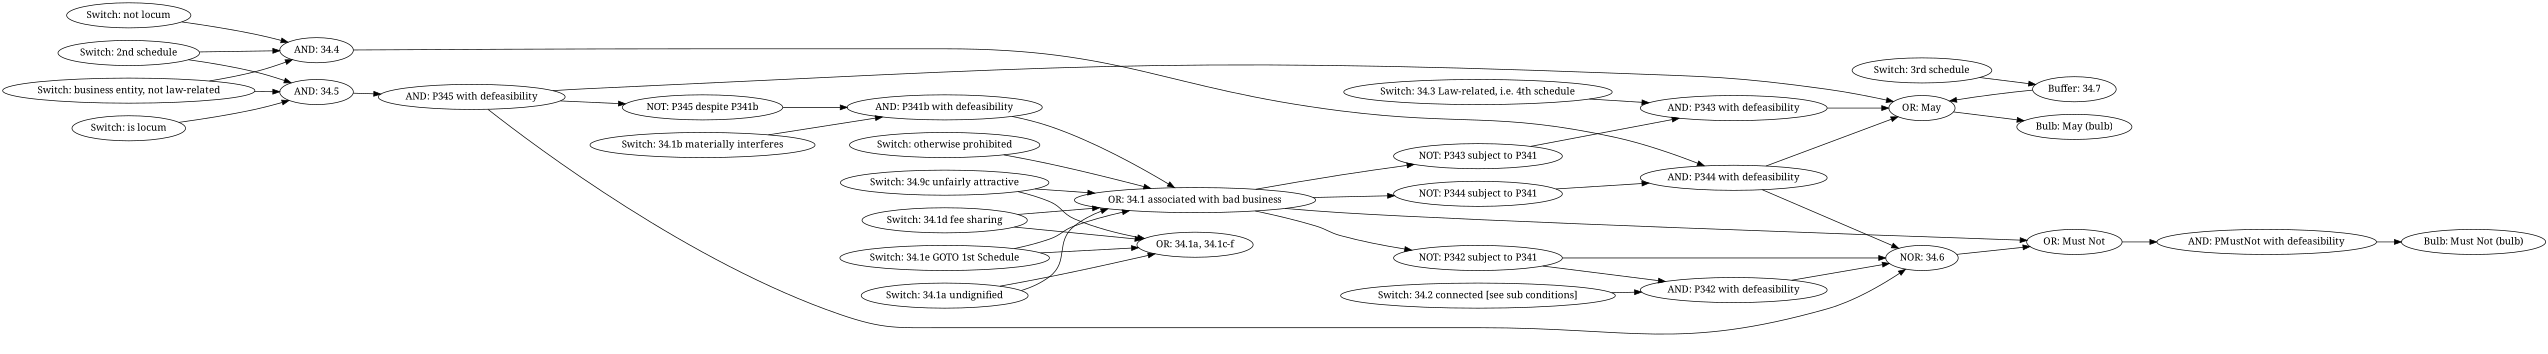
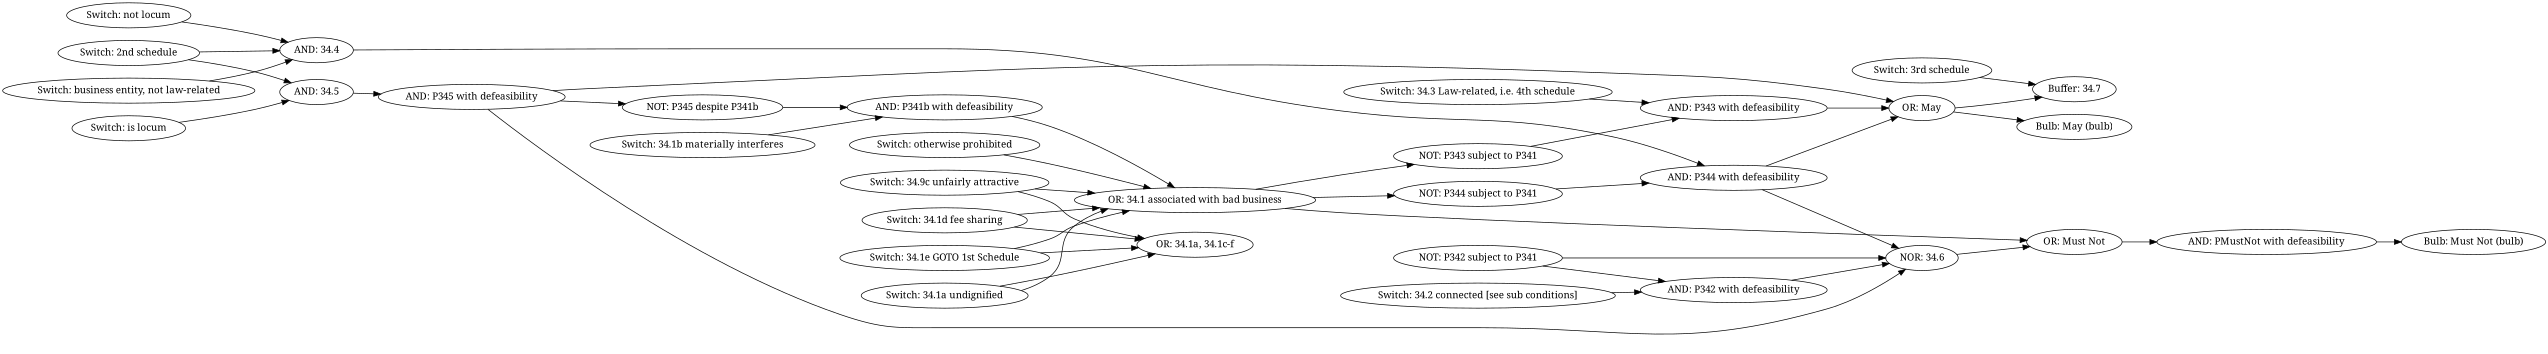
edge "Switch: business entity, not law-related" -> "AND: 34.5": removed
edge "Buffer: 34.7" -> "OR: May": reversed
edge "OR: 34.1 associated with bad business" -> "NOT: P342 subject to P341": removed
